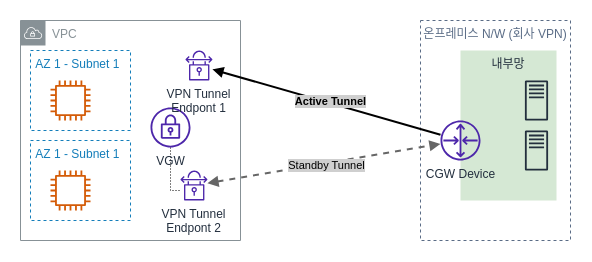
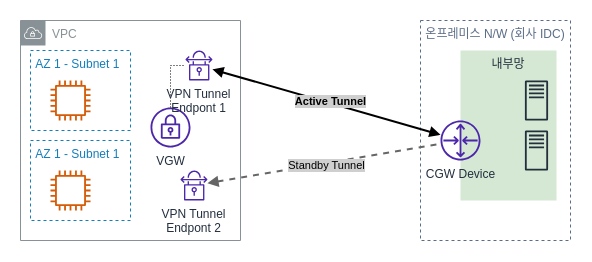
node "온프레미스 N/W (회사 VPN)": label "온프레미스 N/W (회사 VPN)" -> "온프레미스 N/W (회사 IDC)"
edge "VPN Tunnel Endpont 1" -- "VGW": added
edge "CGW Device" -> "VPN Tunnel Endpont 1": arrowhead none -> block
edge "CGW Device" -- "VPN Tunnel Endpont 2": arrowhead block -> none
edge "VGW" -- "VPN Tunnel Endpont 2": removed
